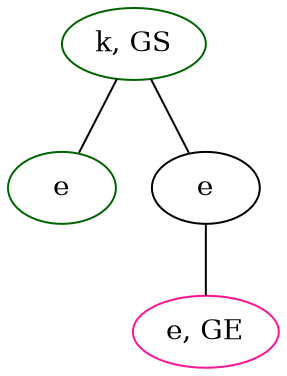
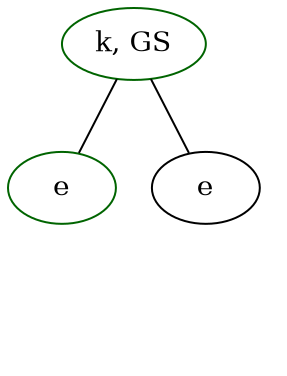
node "e, GE": removed
